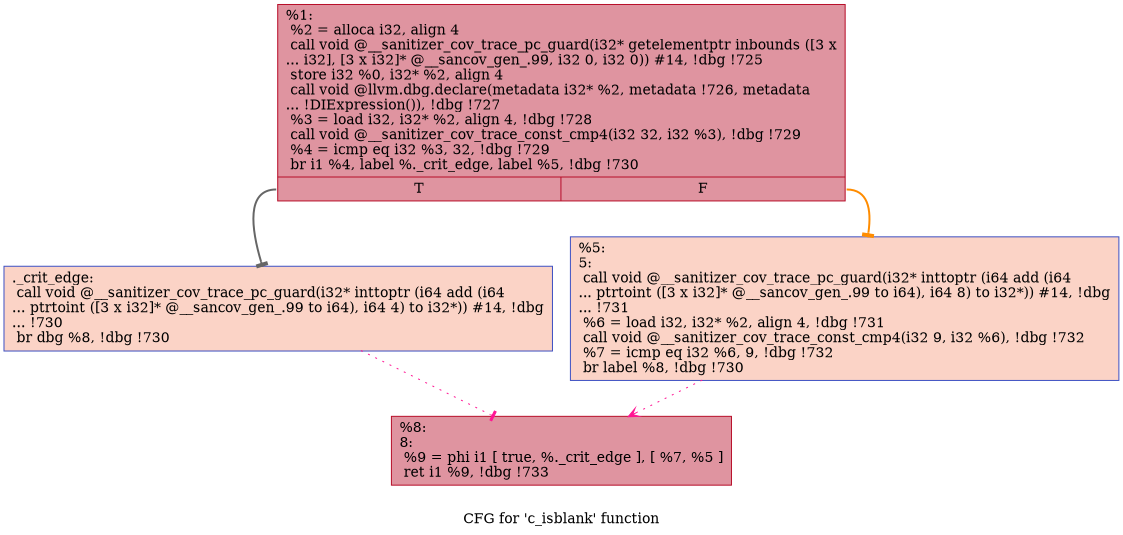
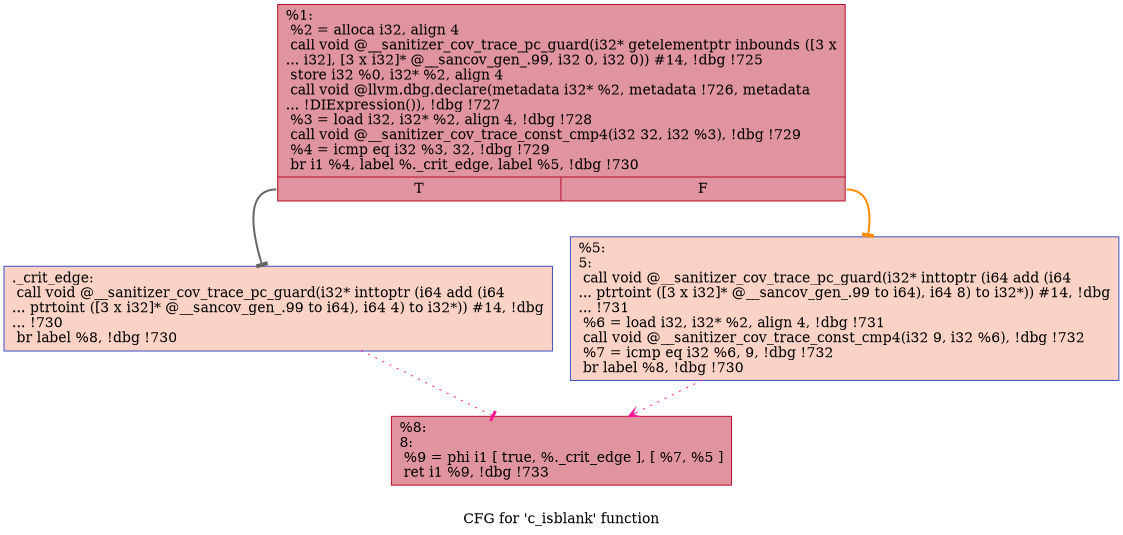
node "._crit_edge:": text "br dbg %8, !dbg !730" -> "br label %8, !dbg !730"
